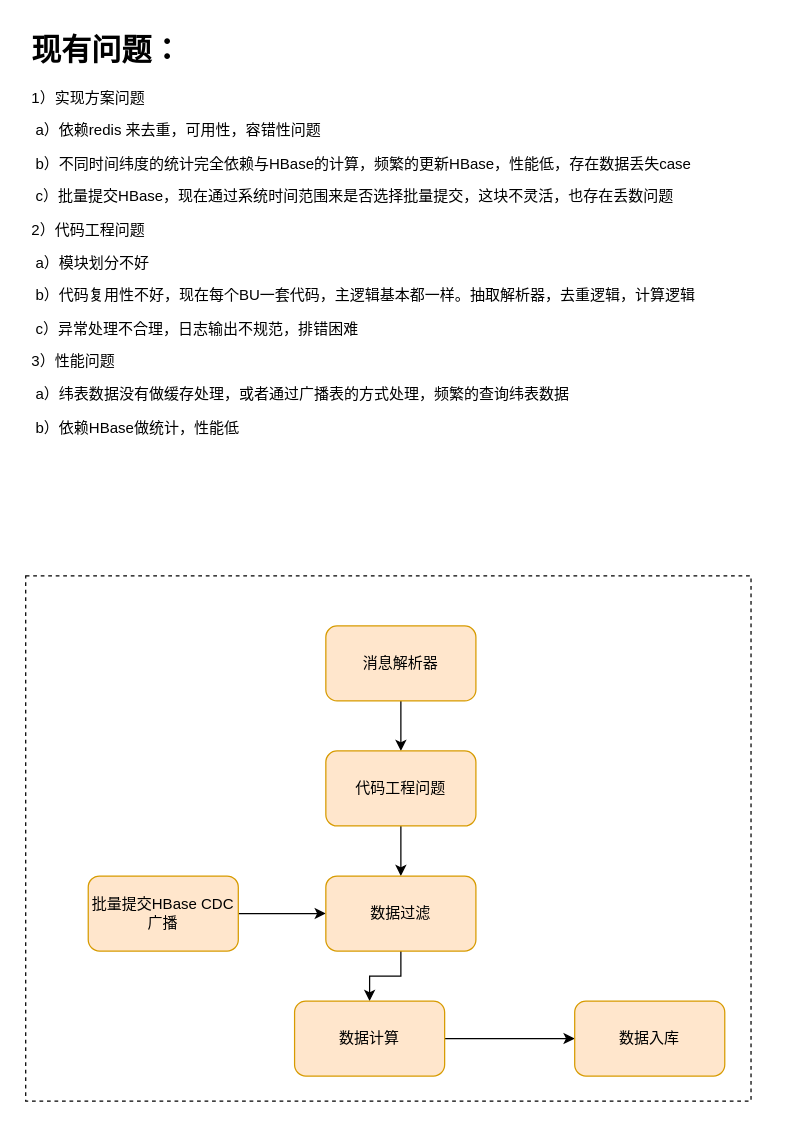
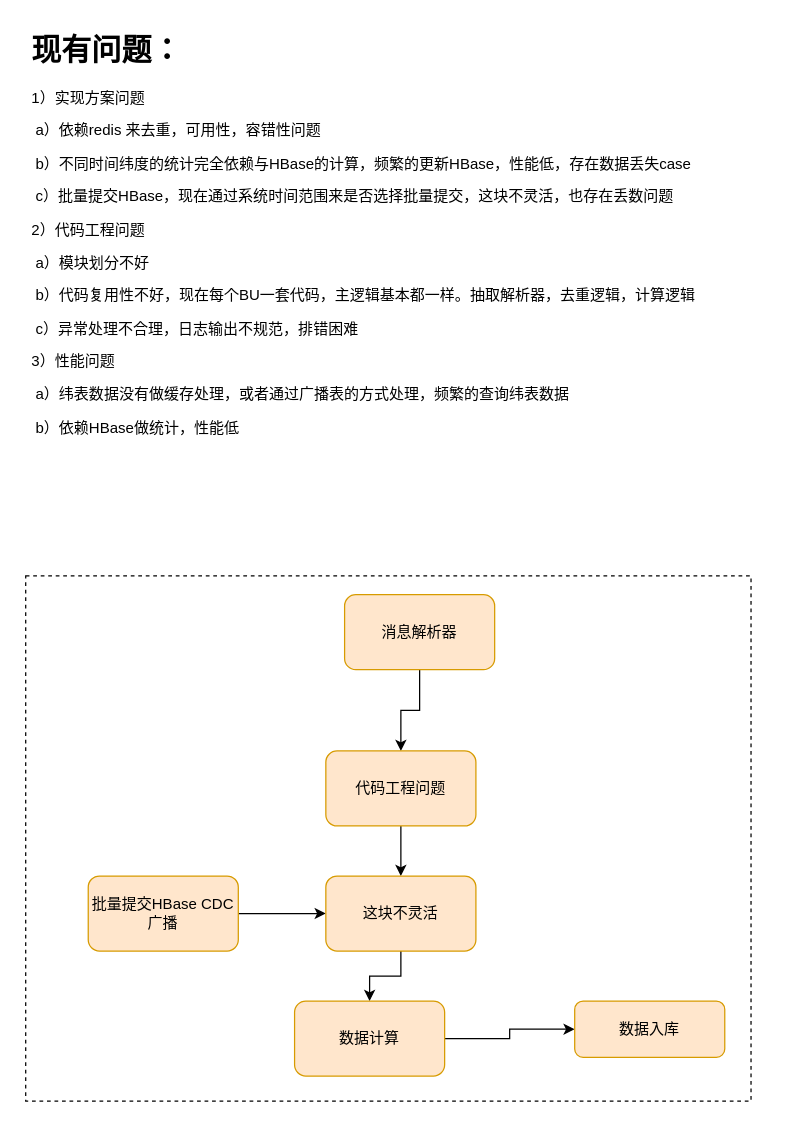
node "消息解析器": moved (401, 663) -> (419, 632)
node "数据过滤": label "数据过滤" -> "这块不灵活"
node "数据入库": size 150x75 -> 150x56
